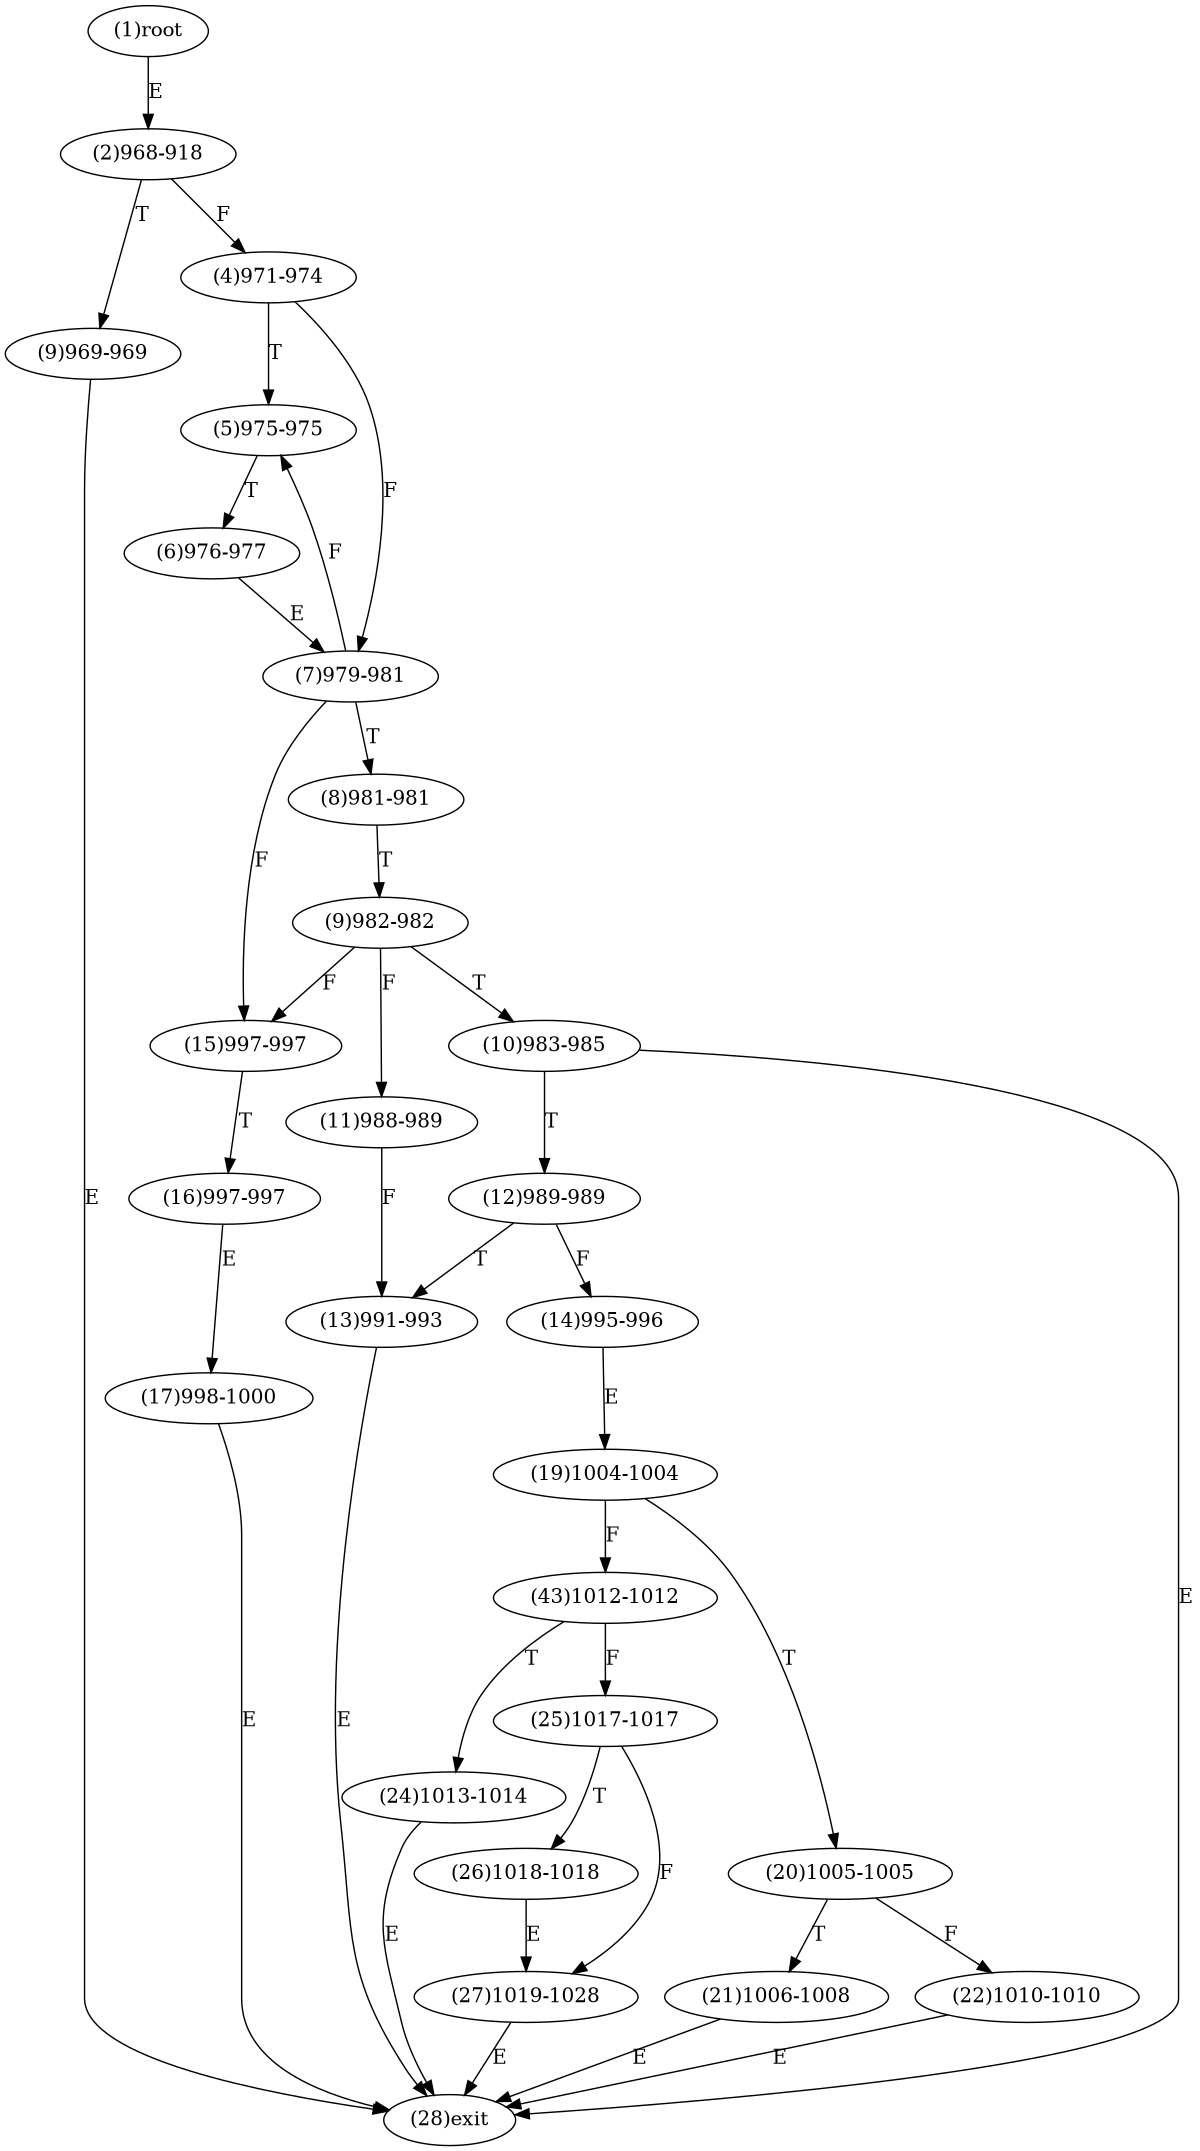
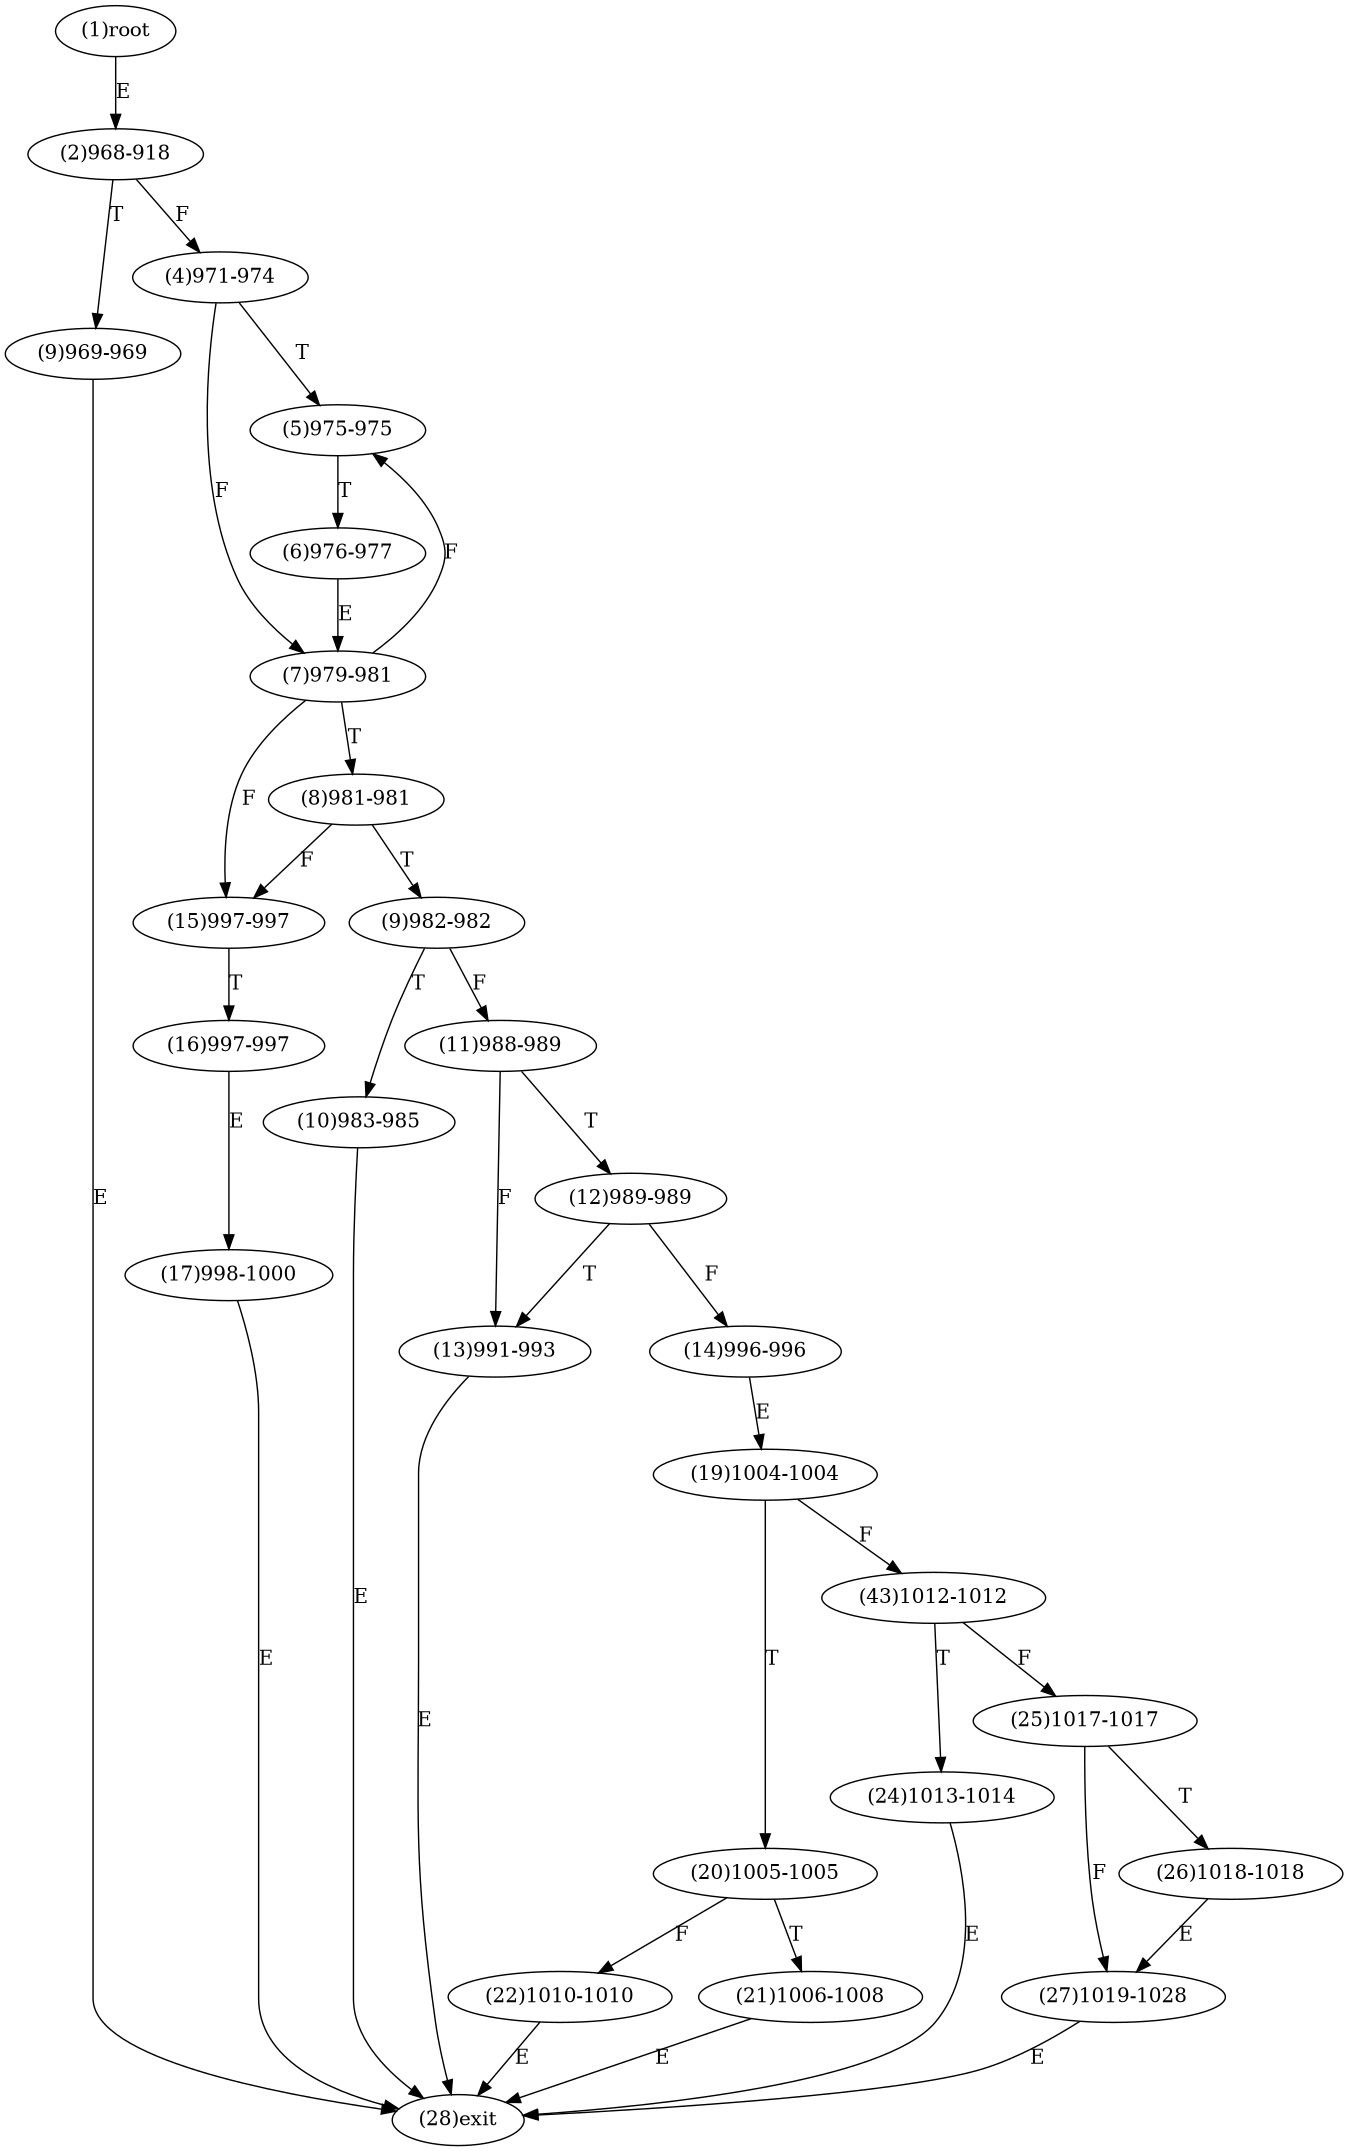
edge "(9)982-982" -> "(15)997-997": now "(8)981-981" -> "(15)997-997"
edge "(10)983-985" -> "(12)989-989": now "(11)988-989" -> "(12)989-989"
node "(14)995-996": label "(14)995-996" -> "(14)996-996"
